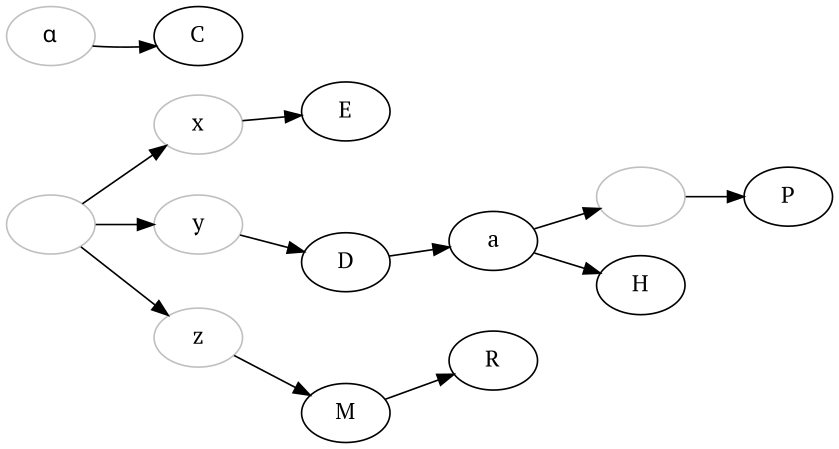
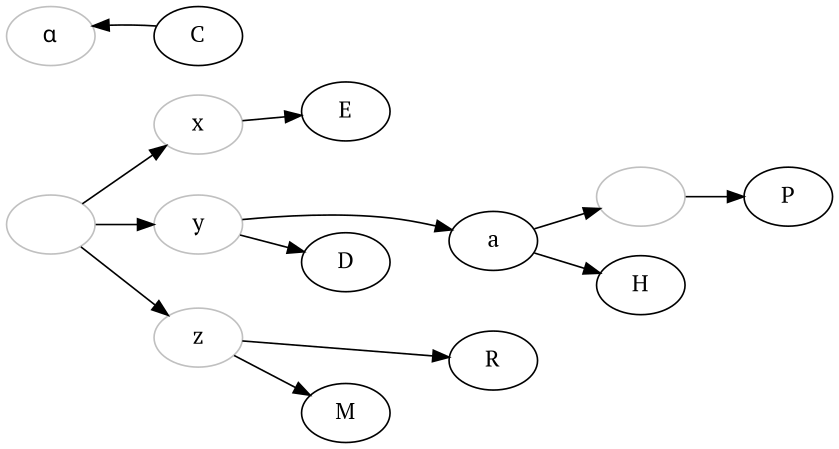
edge "α" -> "C": reversed
edge "D" -> "a": now "y" -> "a"
edge "M" -> "R": now "z" -> "R"
